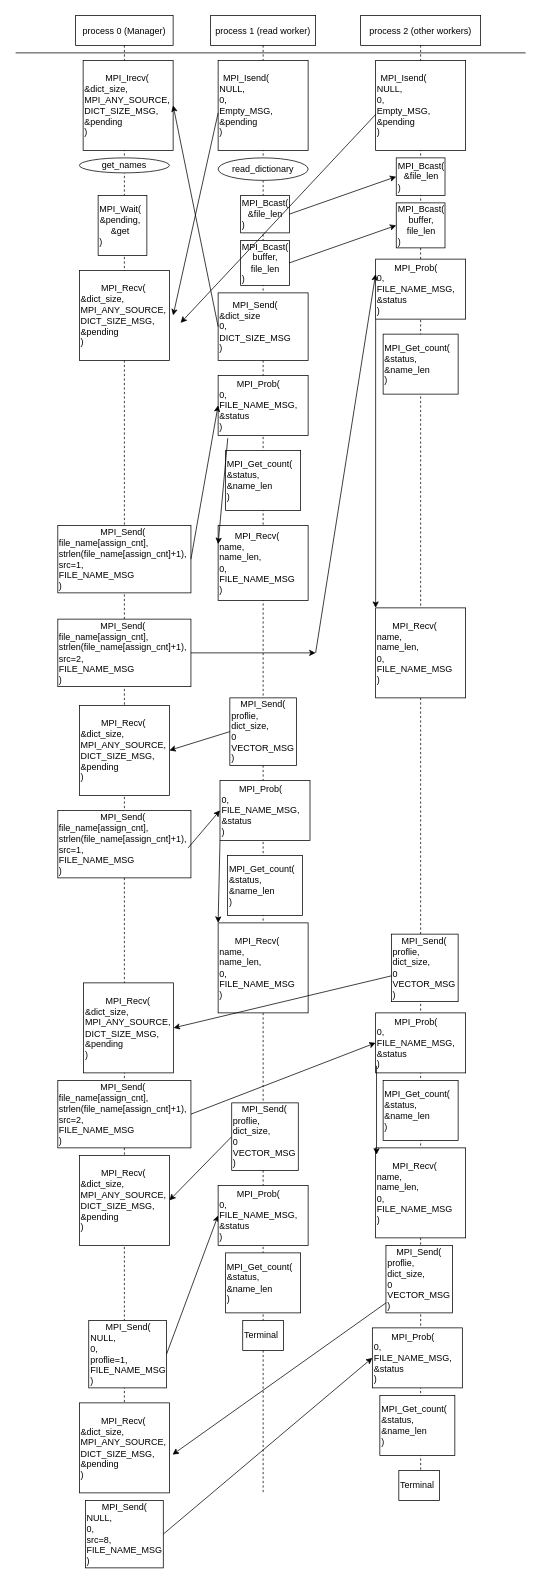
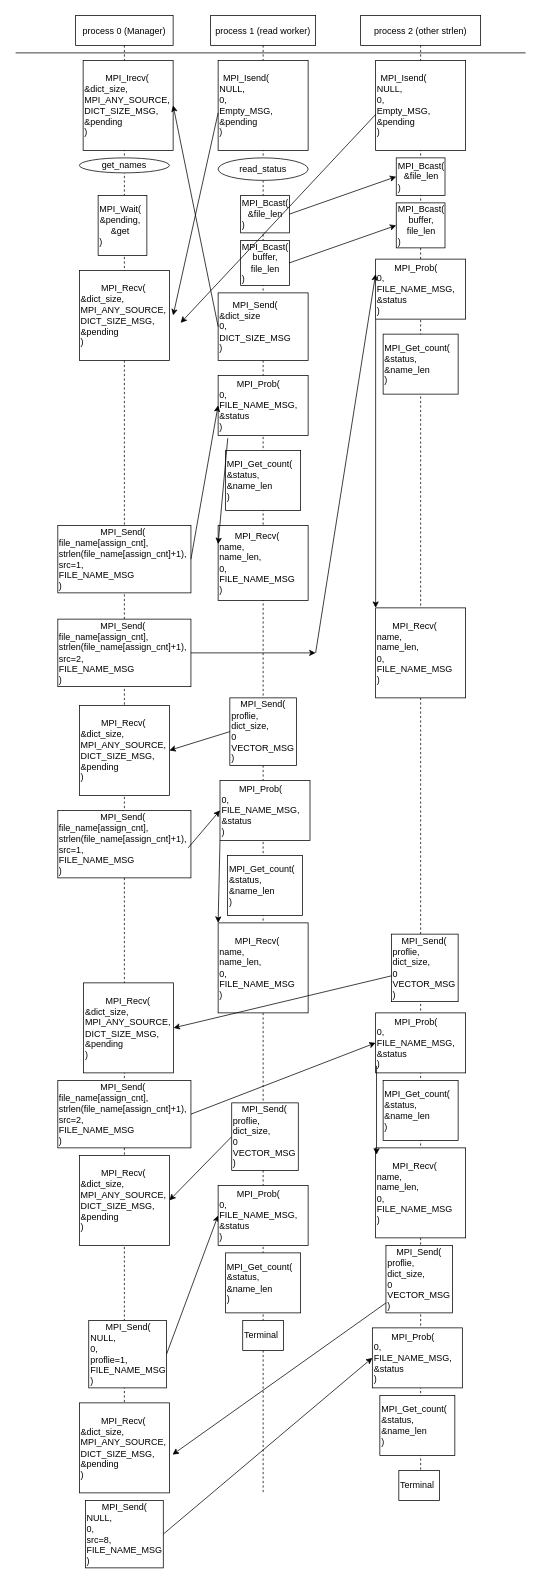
node "process 2 (other workers)": label "process 2 (other workers)" -> "process 2 (other strlen)"
node "read_dictionary": label "read_dictionary" -> "read_status"
